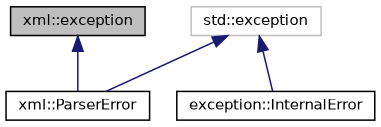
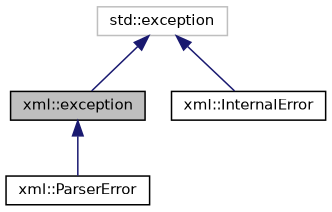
edge "xml::ParserError" -> "std::exception": now "xml::exception" -> "std::exception"
node "exception::InternalError": label "exception::InternalError" -> "xml::InternalError"
